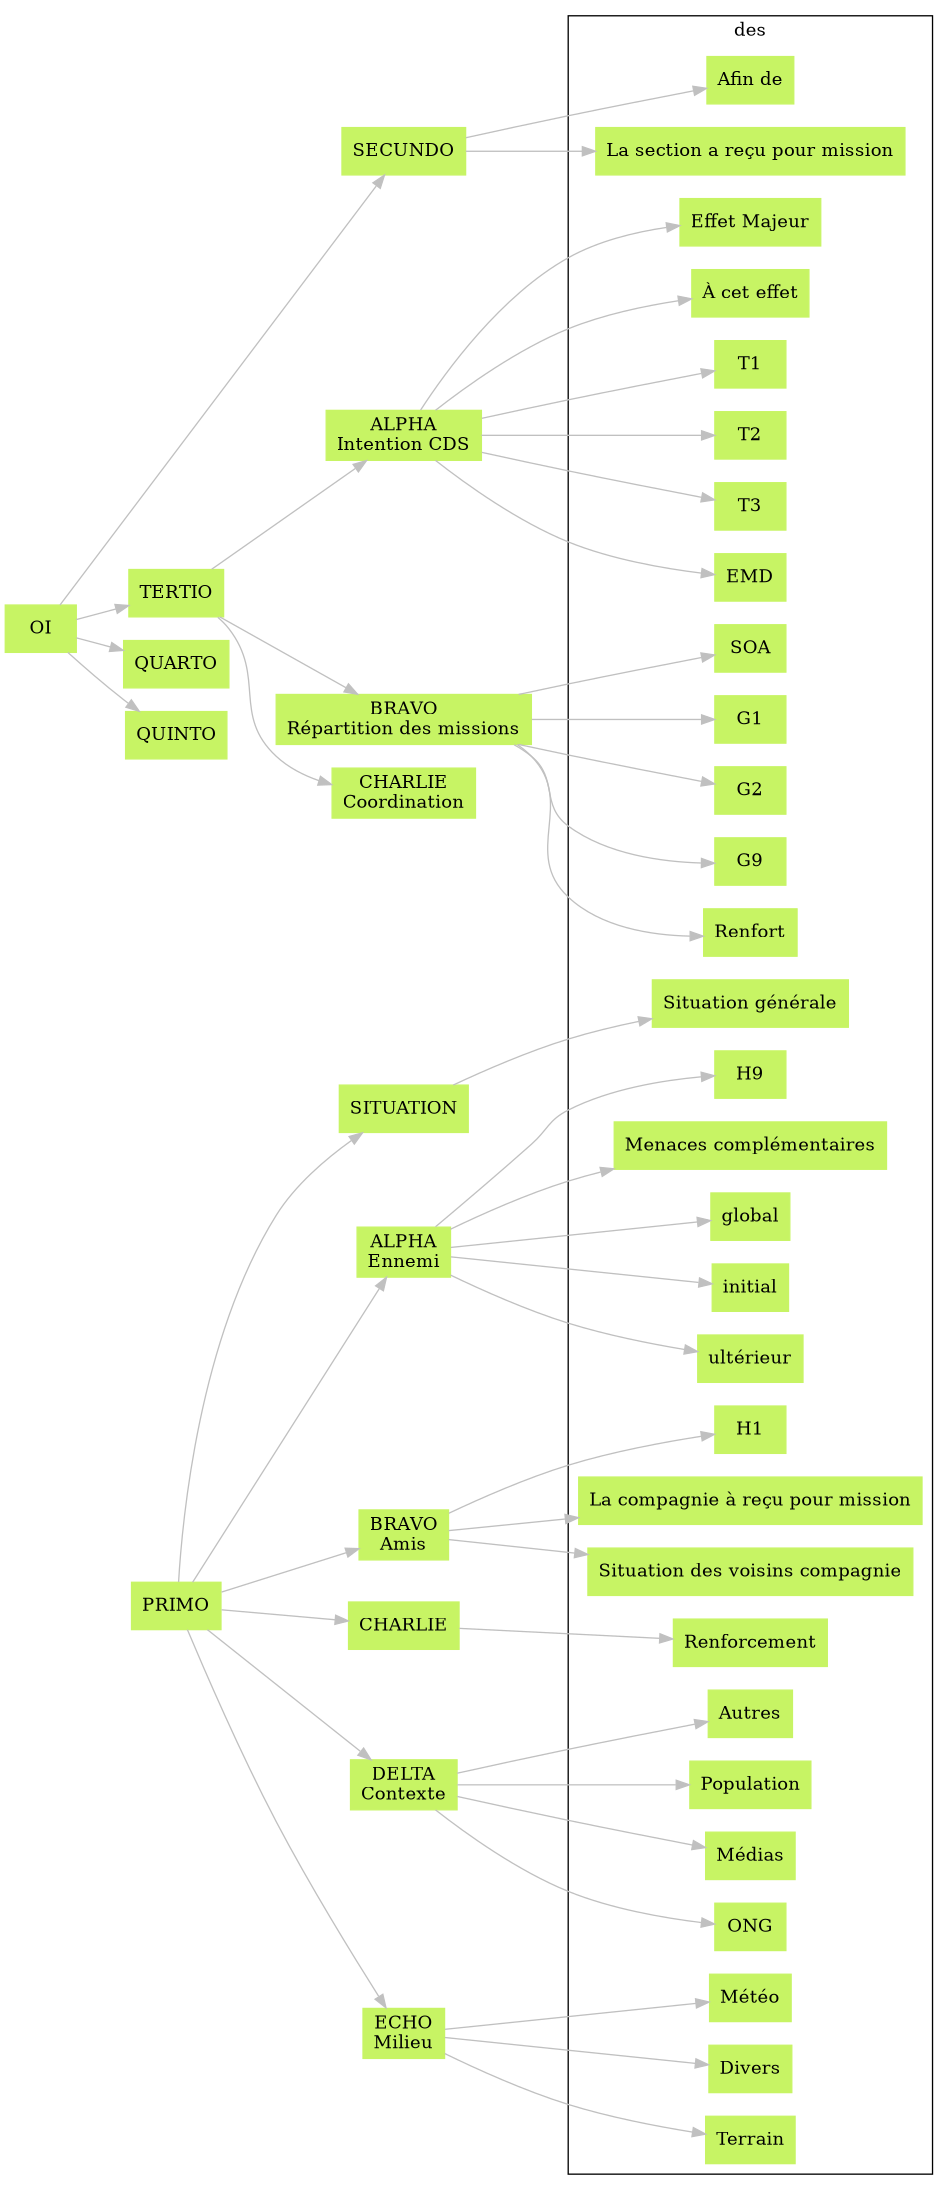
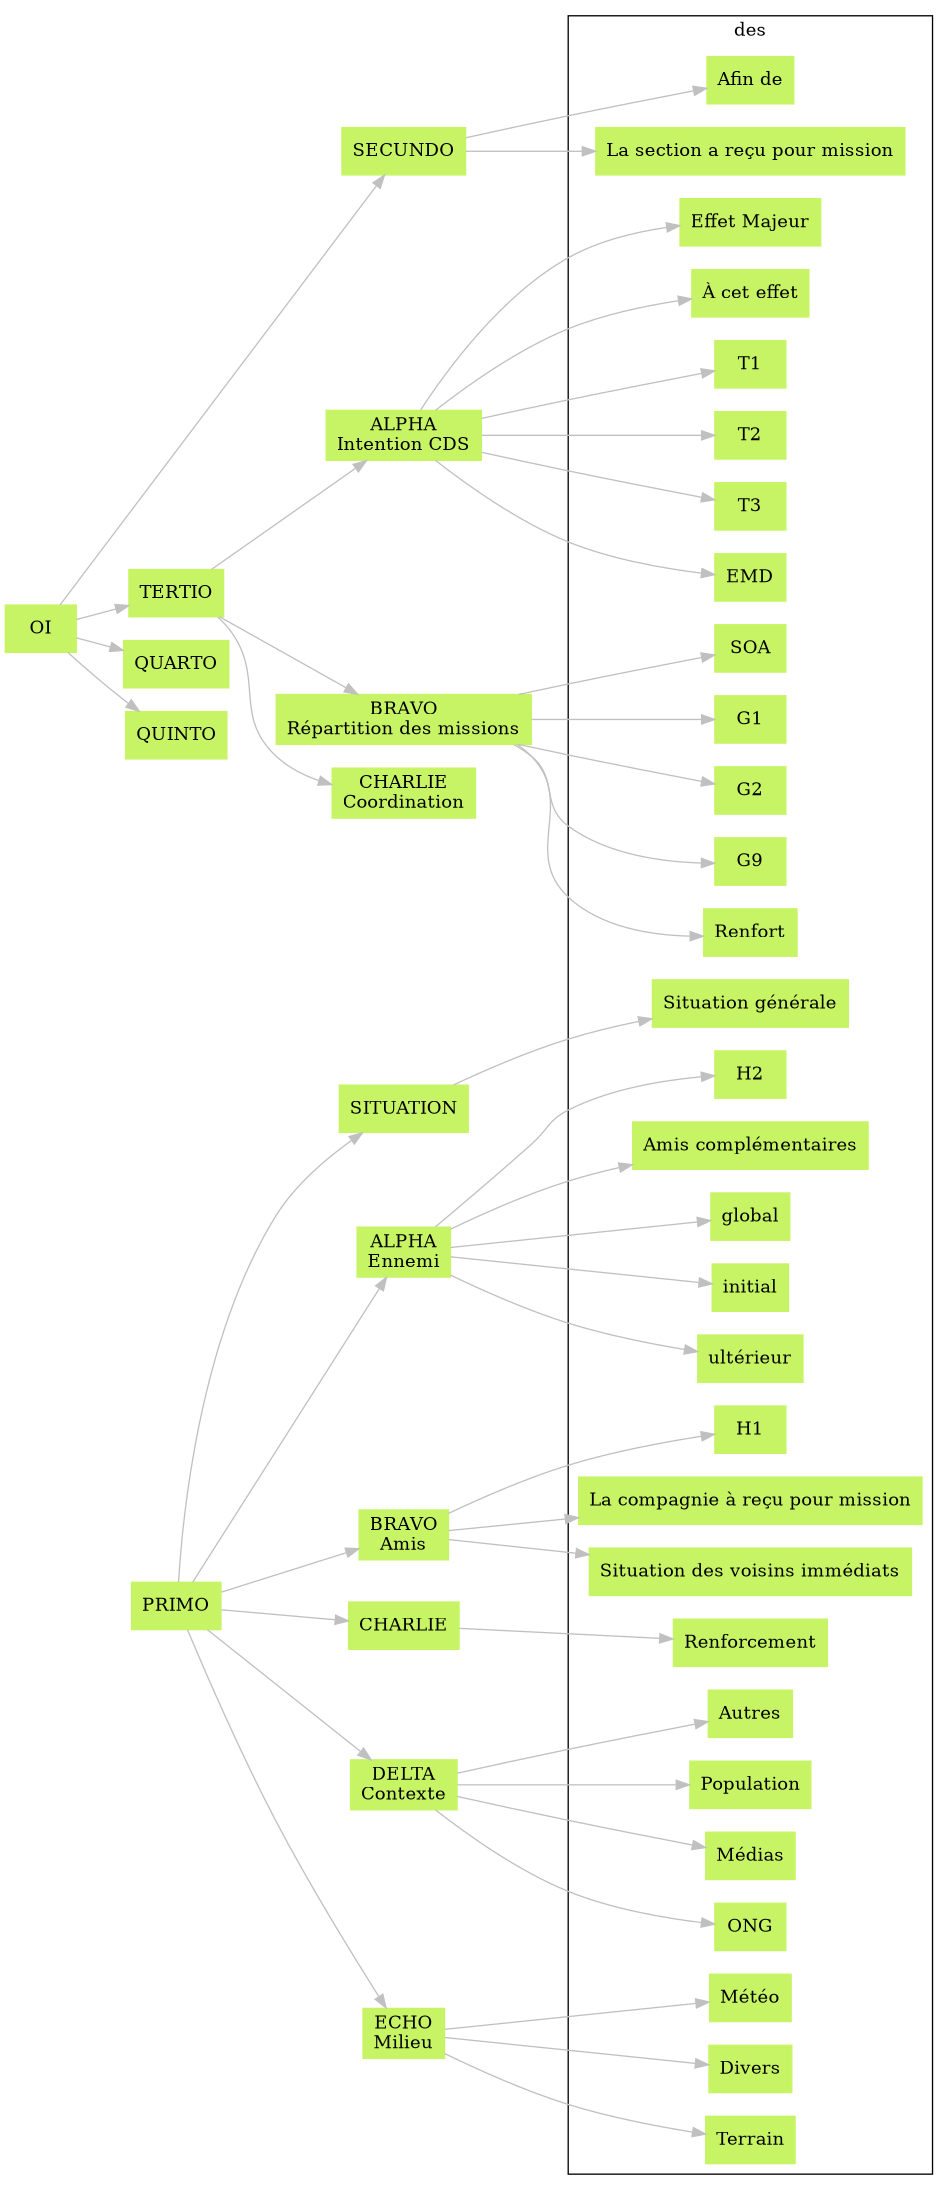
node "H9": label "H9" -> "H2"
node "Menaces complémentaires": label "Menaces complémentaires" -> "Amis complémentaires"
node "Situation des voisins compagnie": label "Situation des voisins compagnie" -> "Situation des voisins immédiats"
